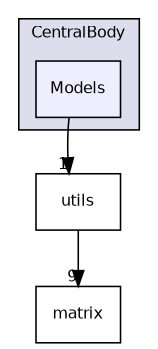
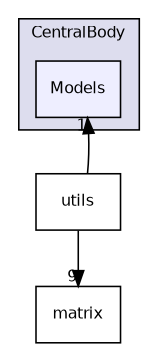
edge "Models" -> "utils": reversed
